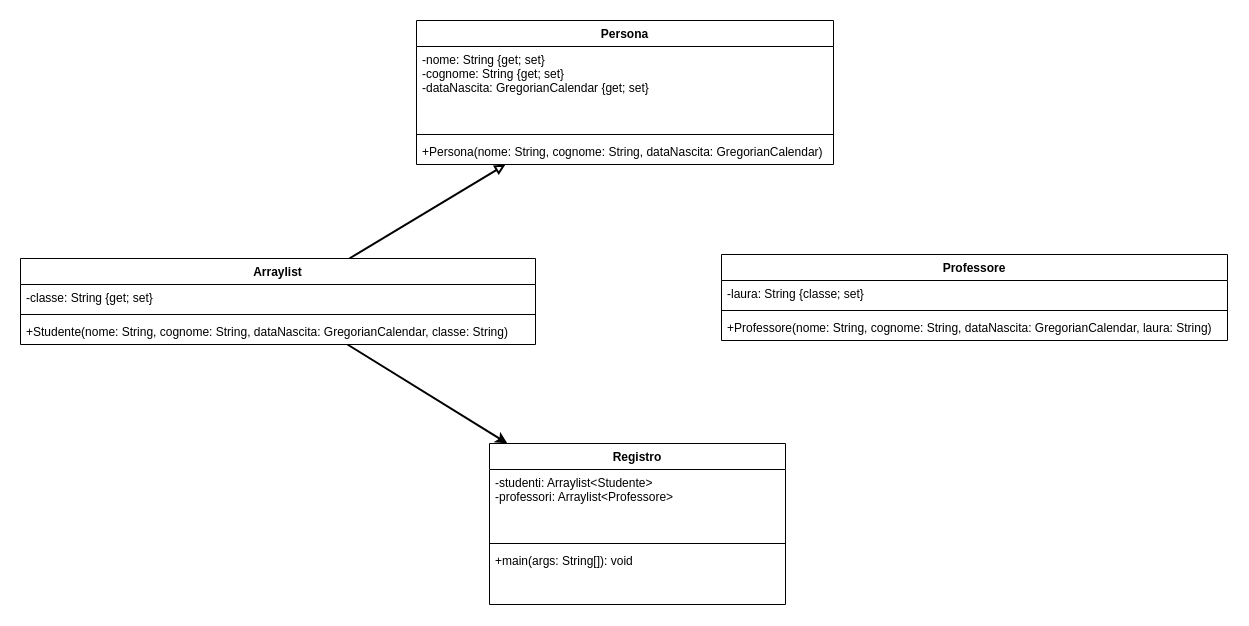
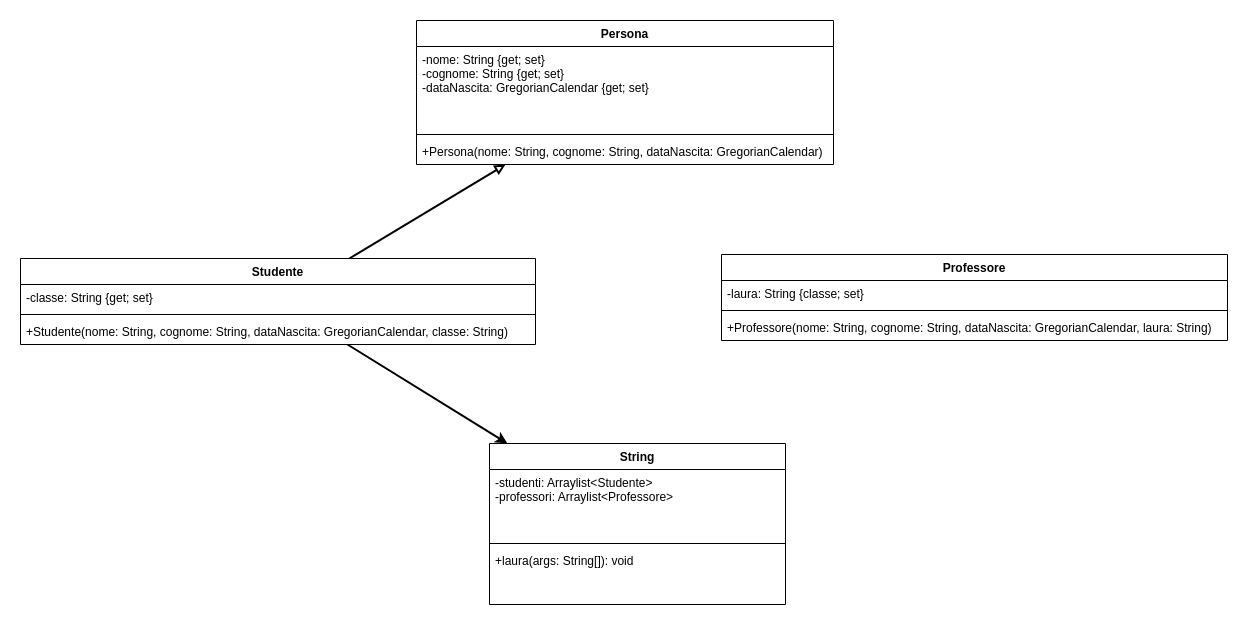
node "Arraylist": label "Arraylist" -> "Studente"
node "Registro": label "Registro" -> "String"
node "+main(args: String[]): void": label "+main(args: String[]): void" -> "+laura(args: String[]): void"
